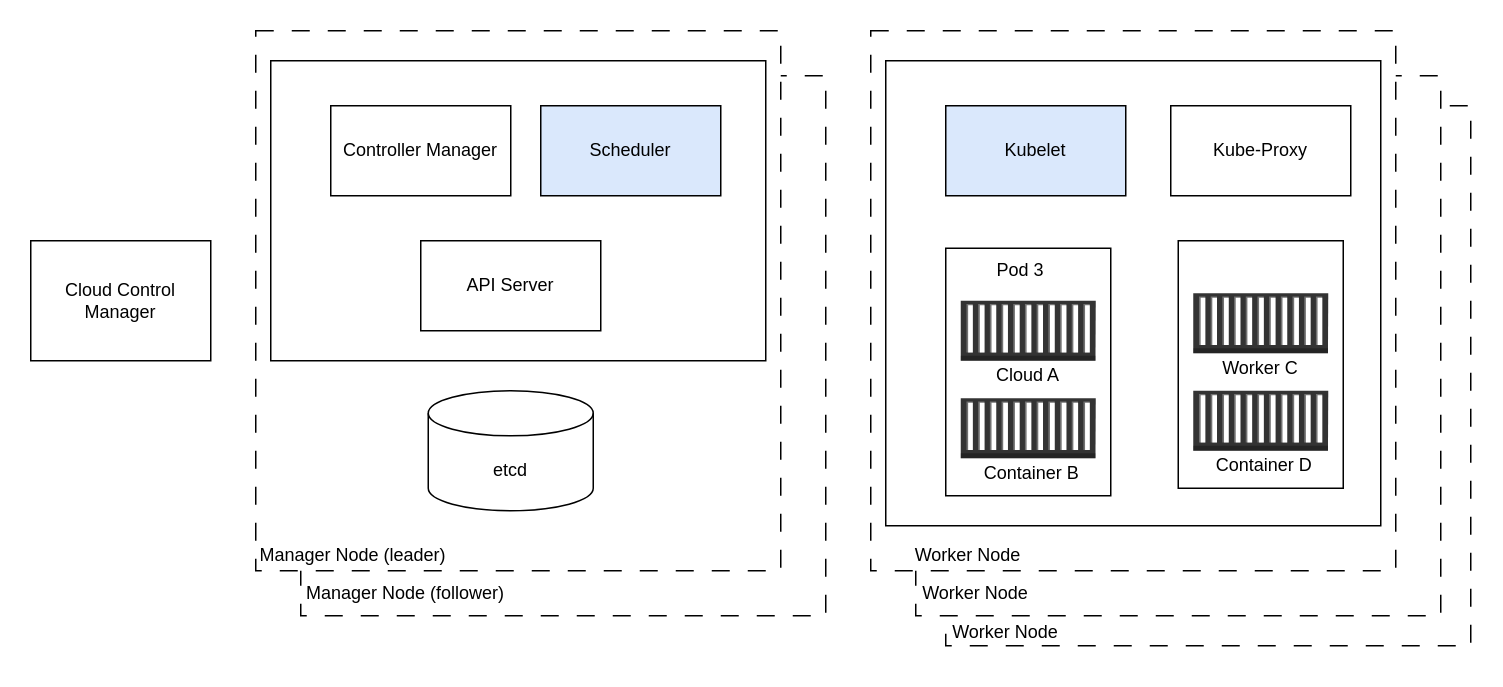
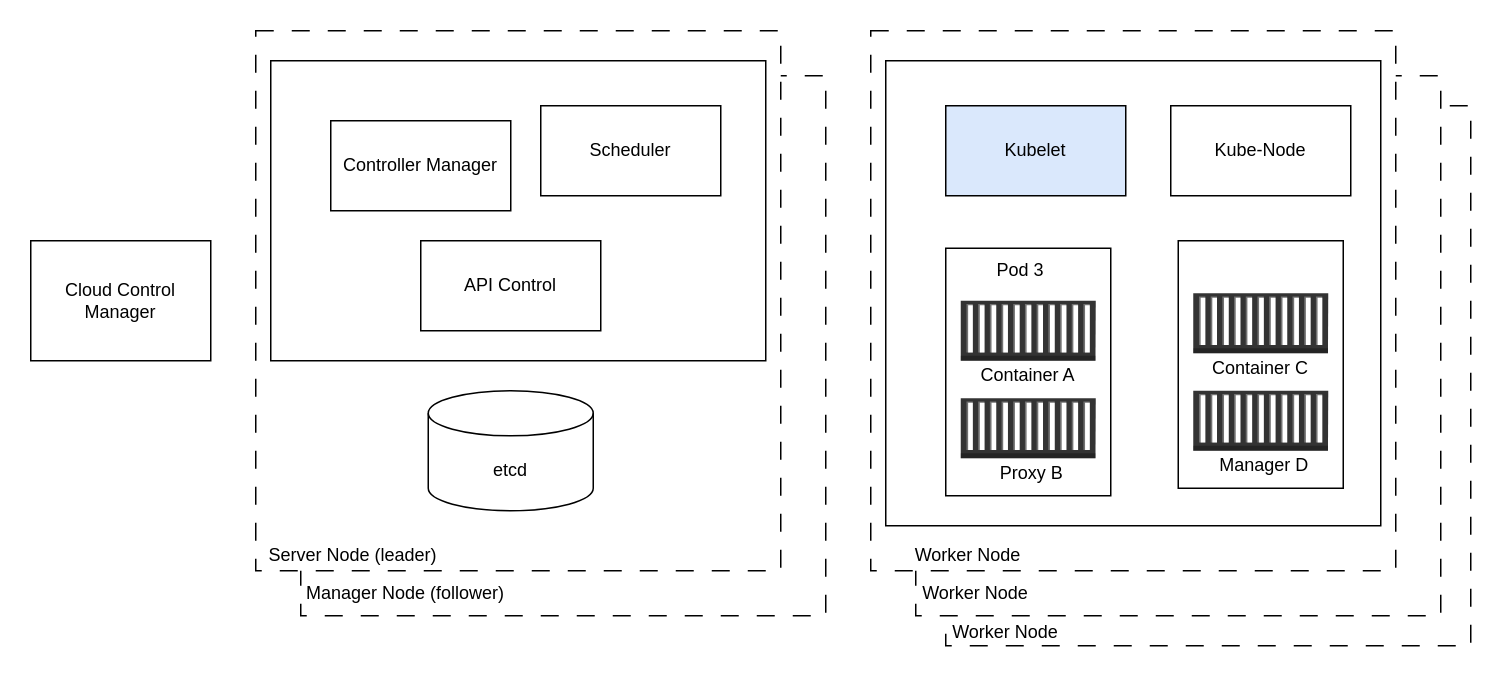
node "Controller Manager": moved (421, 151) -> (421, 166)
node "Scheduler": fillcolor #dae8fc -> #ffffff
node "Kube-Proxy": label "Kube-Proxy" -> "Kube-Node"
node "API Server": label "API Server" -> "API Control"
node "Worker C": label "Worker C" -> "Container C"
node "Cloud A": label "Cloud A" -> "Container A"
node "Container D": label "Container D" -> "Manager D"
node "Container B": label "Container B" -> "Proxy B"
node "Manager Node (leader)": label "Manager Node (leader)" -> "Server Node (leader)"
